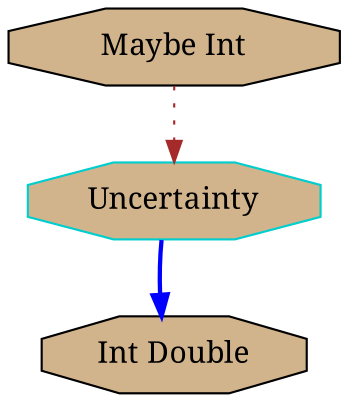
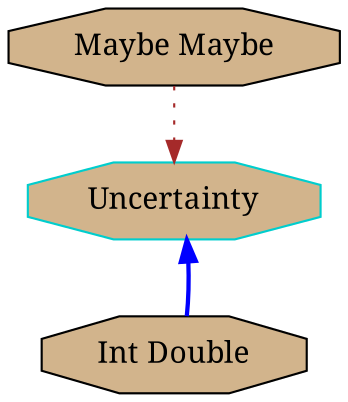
node "Maybe Int": label "Maybe Int" -> "Maybe Maybe"
edge "Uncertainty" -> "Int Double": reversed
